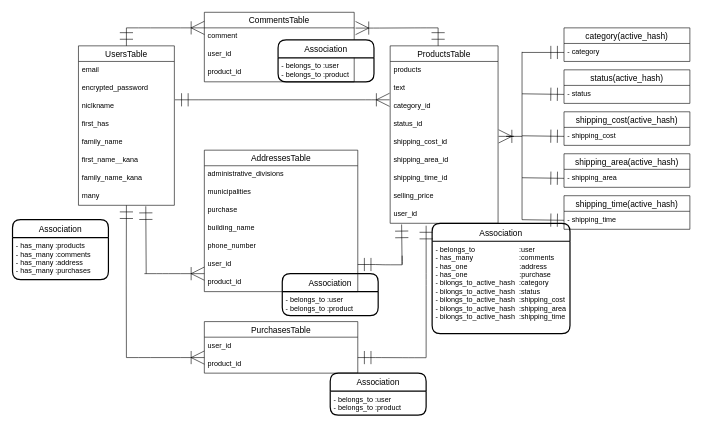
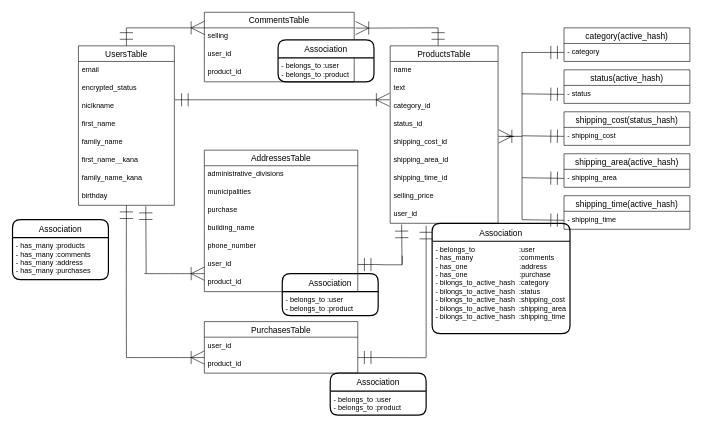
node "comment": label "comment" -> "selling"
node "products": label "products" -> "name"
node "encrypted_password": label "encrypted_password" -> "encrypted_status"
node "shipping_cost(active_hash)": label "shipping_cost(active_hash)" -> "shipping_cost(status_hash)"
node "first_has": label "first_has" -> "first_name"
node "many": label "many" -> "birthday"
